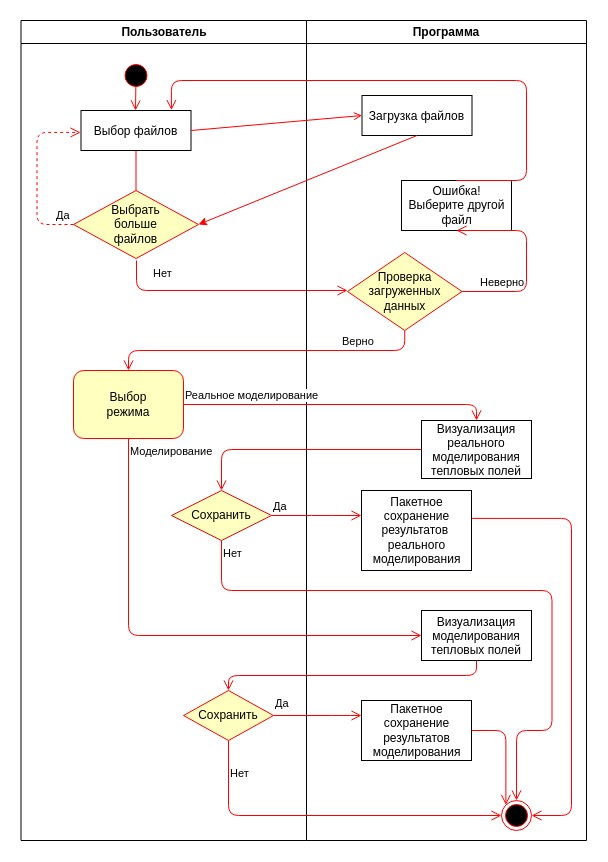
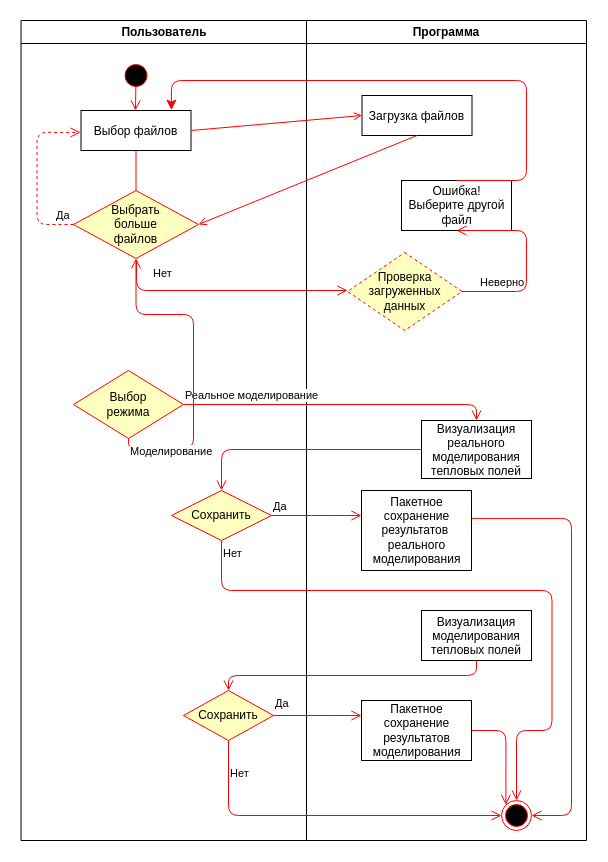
edge "Ошибка! Выберите другой файл" -> "Выбор файлов": arrowhead open -> classic
edge "Загрузка файлов" -> "Выбрать больше файлов": arrowhead classic -> open
node "Проверка загруженных данных": style solid -> dashed
edge "Проверка загруженных данных" -> "Выбор режима": removed, label "Верно"
node "Выбор режима": shape rounded rectangle -> diamond
edge "Выбор режима" -> "Визуализация моделирования тепловых полей": now "Выбор режима" -> "Выбрать больше файлов"
